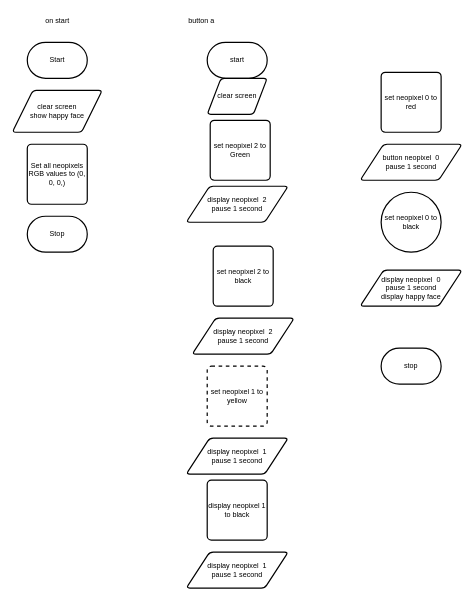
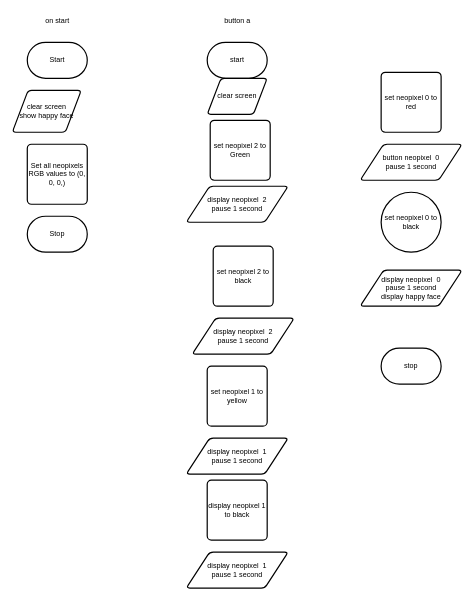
node "button a": moved (201, 21) -> (237, 21)
node "clear screen show happy face": size 90x42 -> 69x42
node "set neopixel 1 to yellow": style dashed -> solid
